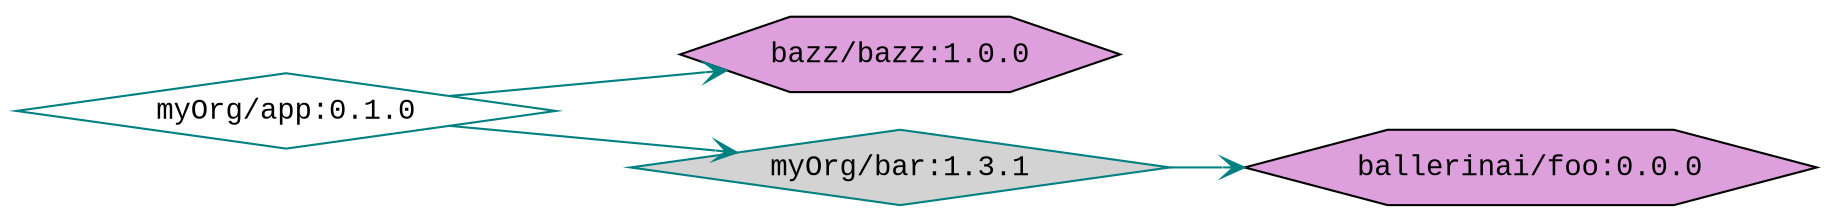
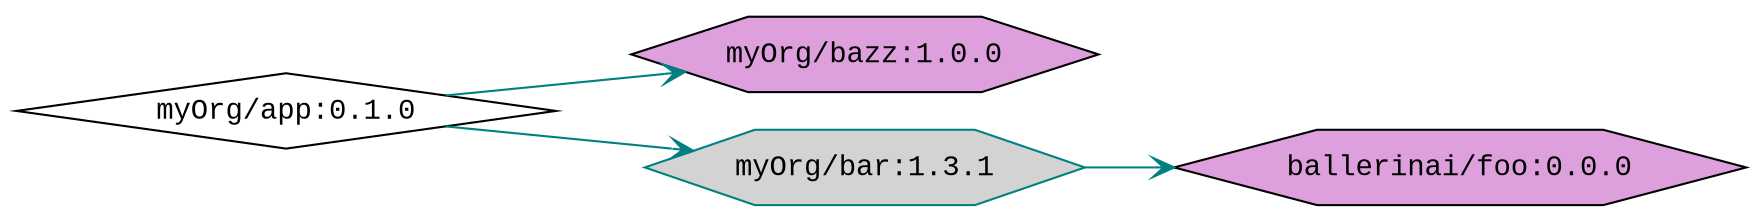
node "bazz/bazz:1.0.0": label "bazz/bazz:1.0.0" -> "myOrg/bazz:1.0.0"
node "myOrg/app:0.1.0": color teal -> black
node "myOrg/bar:1.3.1": shape diamond -> hexagon
